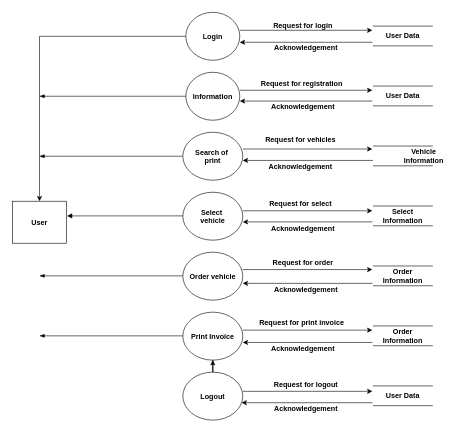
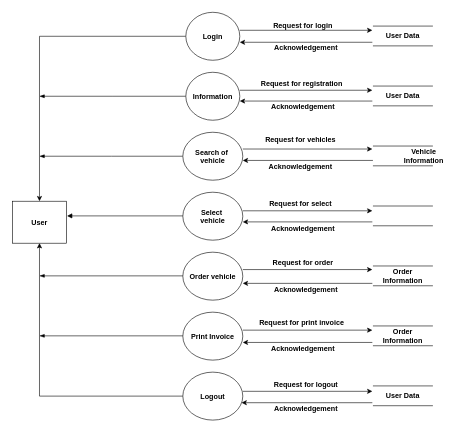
node "Search of print": label "Search of print" -> "Search of vehicle"
node "Select Information": removed
edge "Logout" -> "Print Invoice": now "Logout" -> "User"
